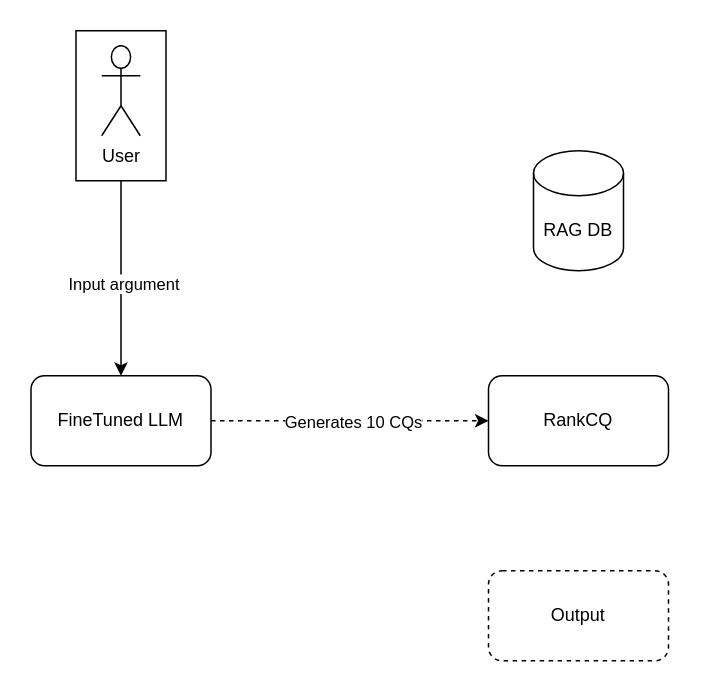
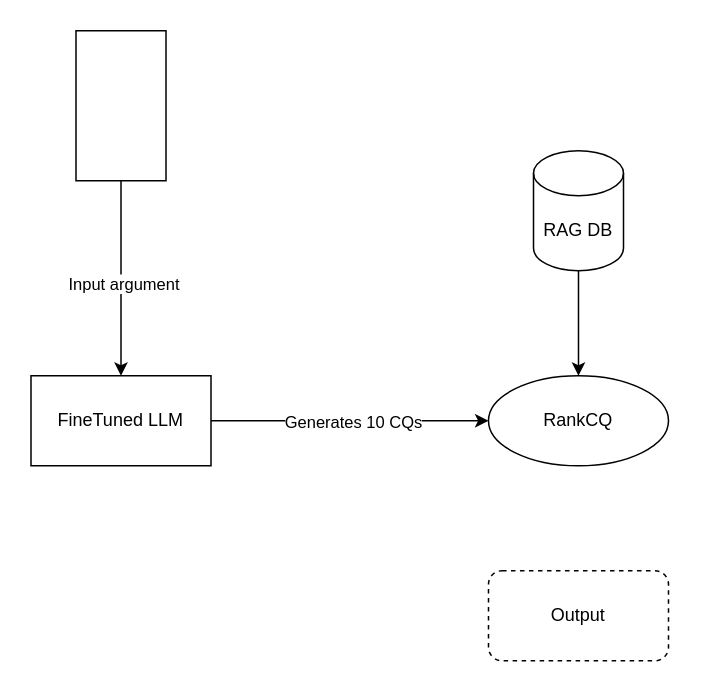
node "User": removed
edge "RAG DB" -> "RankCQ": added
node "FineTuned LLM": shape rounded rectangle -> rectangle
edge "FineTuned LLM" -> "RankCQ": style dashed -> solid
node "RankCQ": shape rounded rectangle -> ellipse
